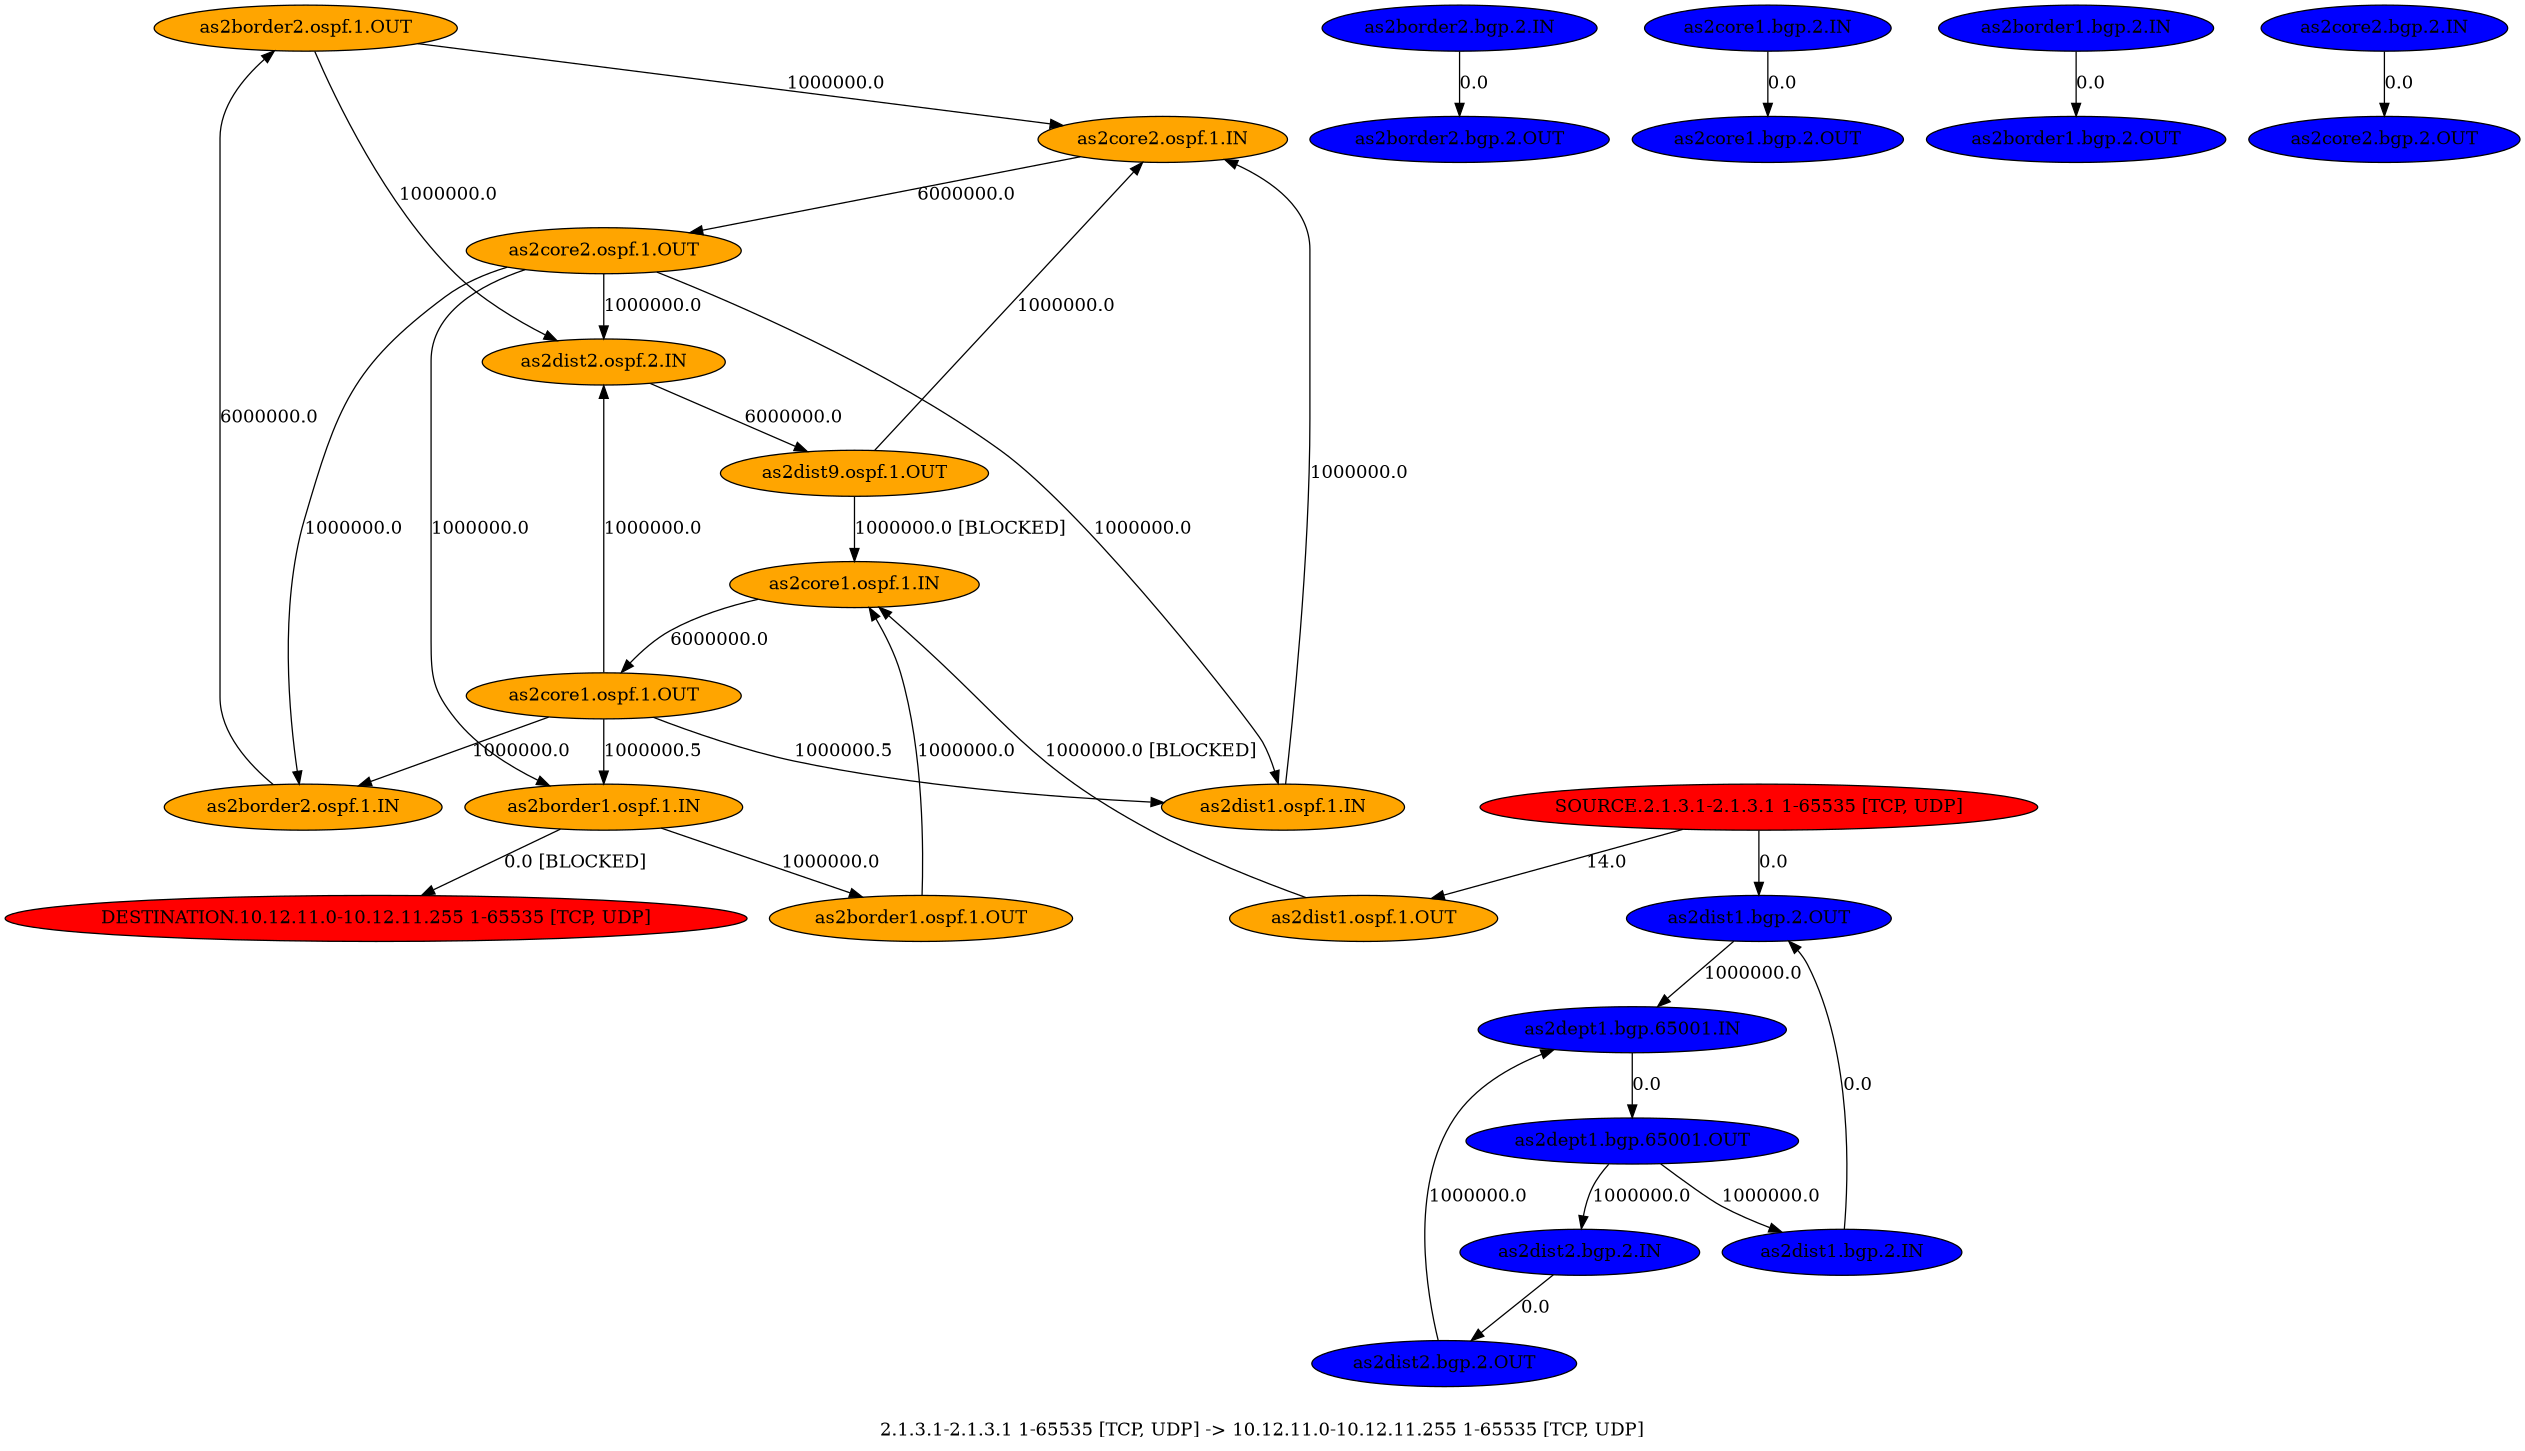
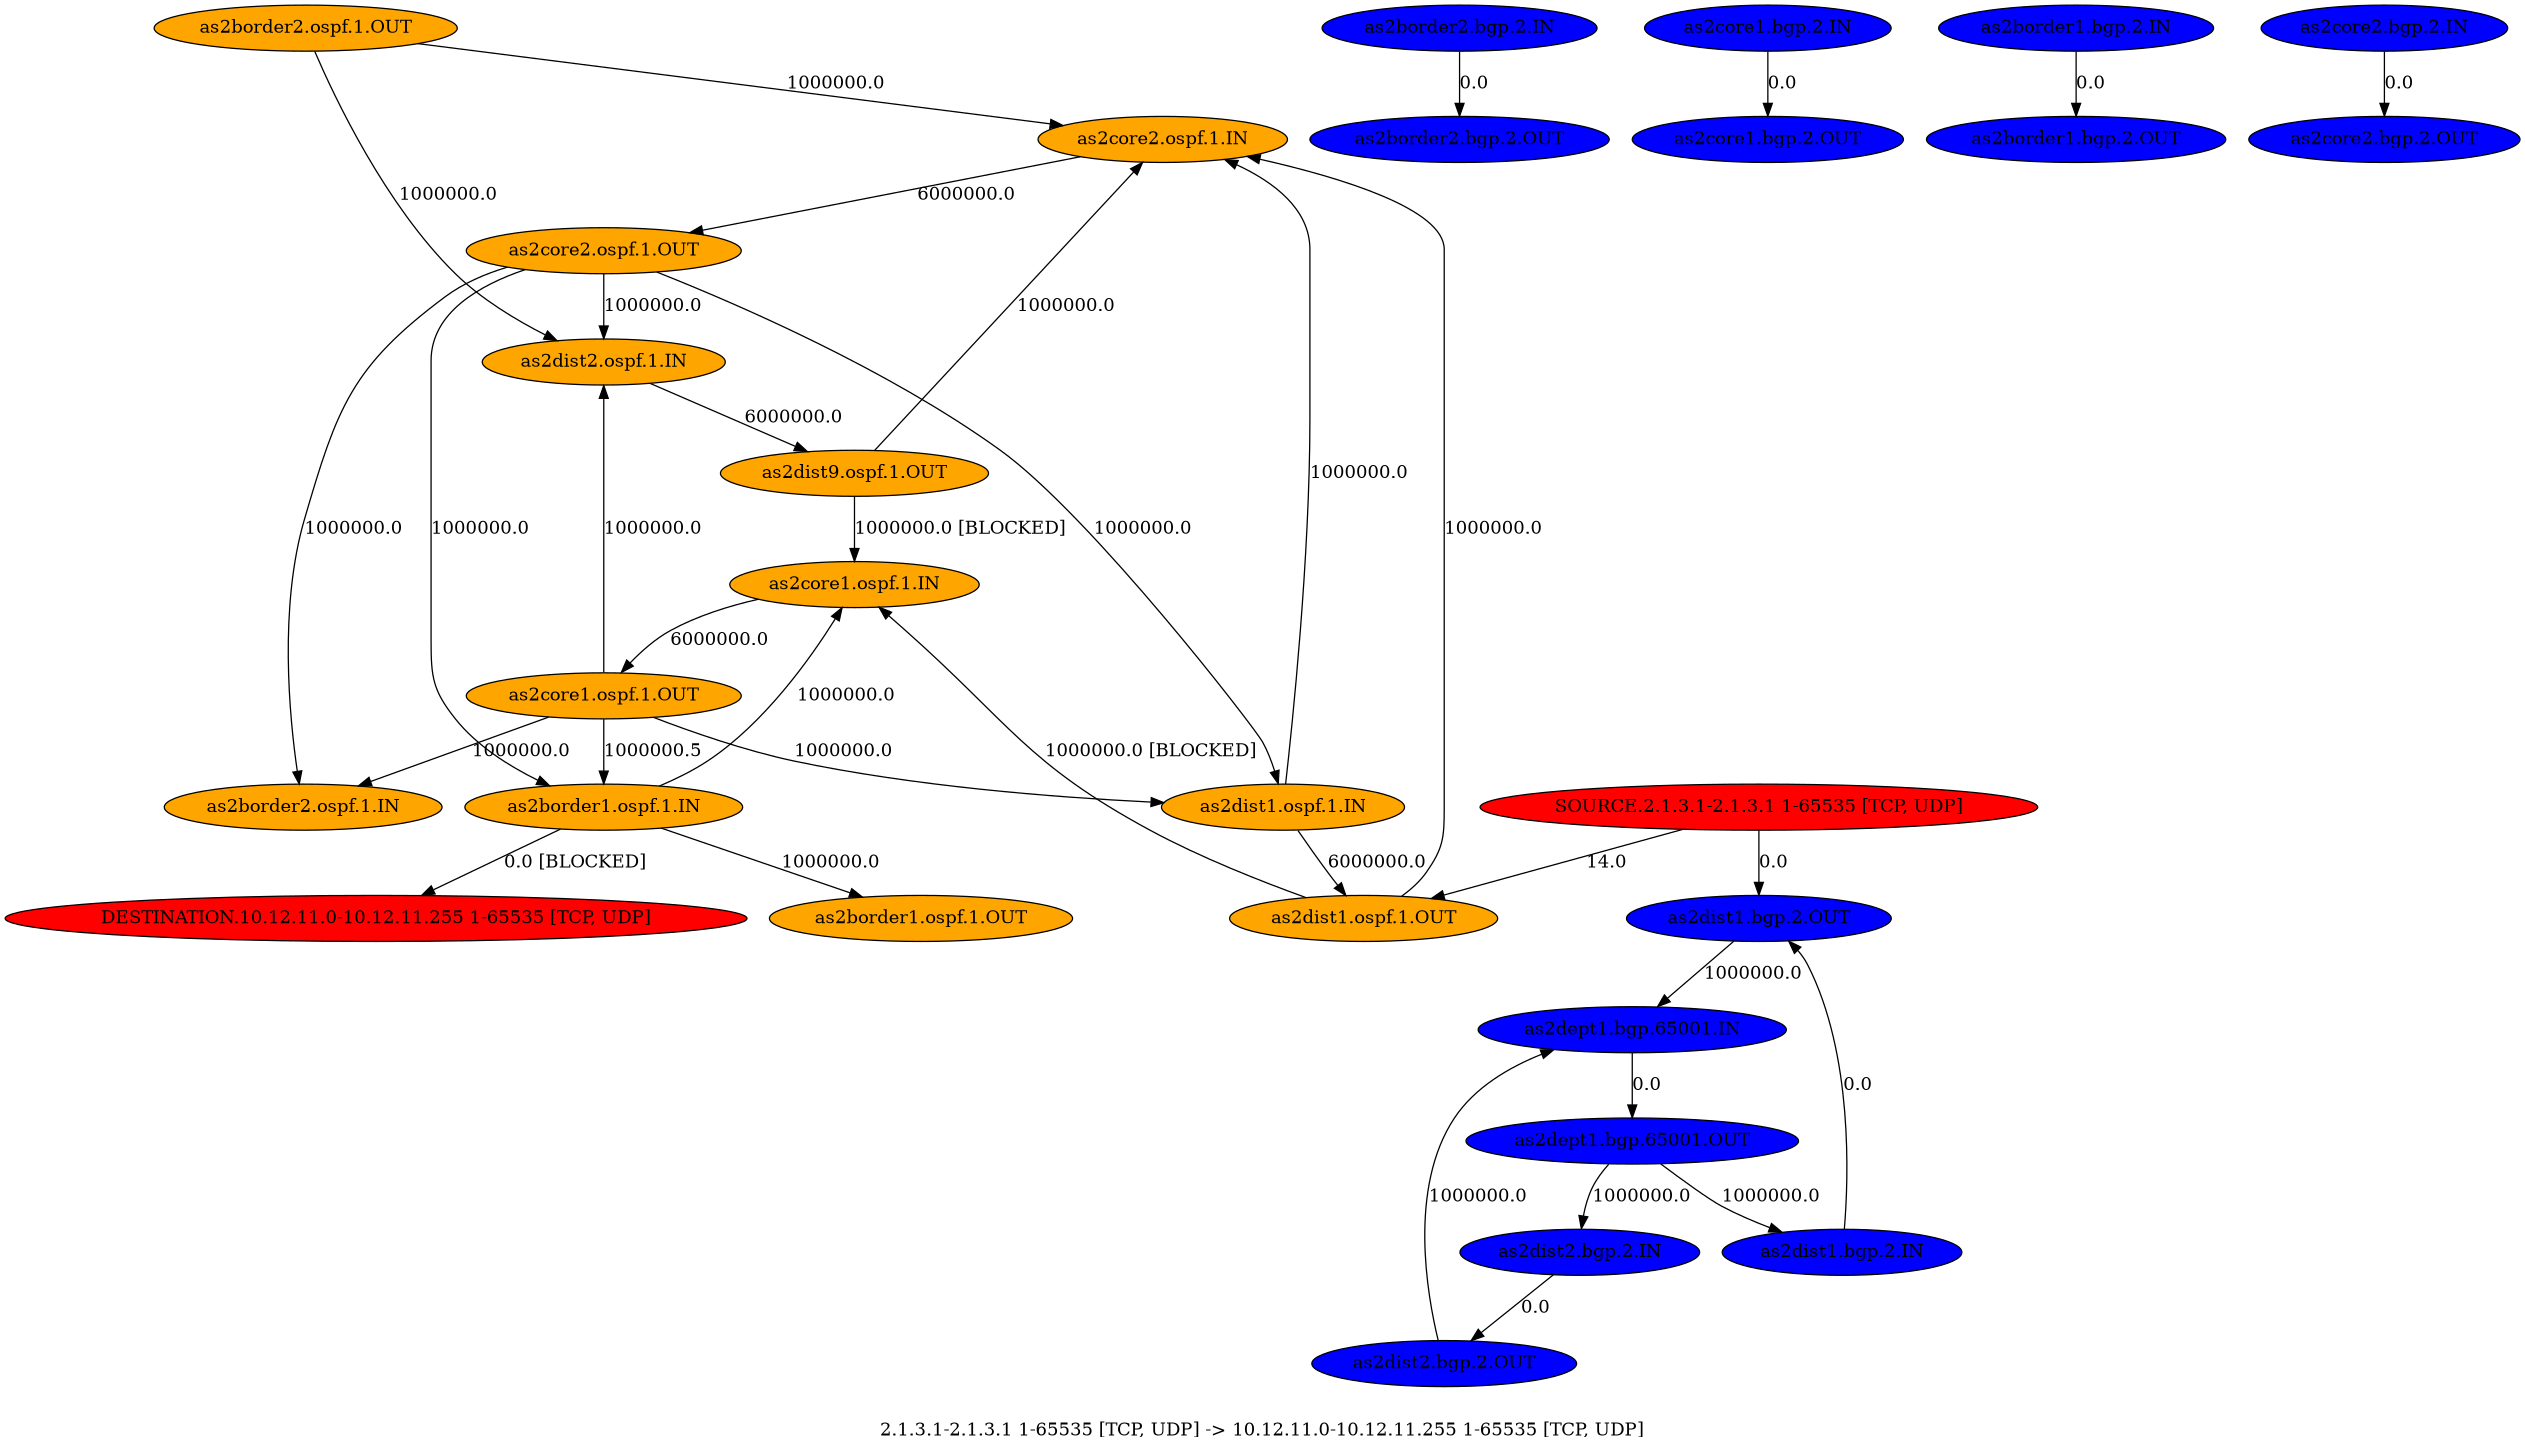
node "as2dist2.ospf.2.IN": label "as2dist2.ospf.2.IN" -> "as2dist2.ospf.1.IN"
edge "as2border2.ospf.1.IN" -> "as2border2.ospf.1.OUT": removed, label "6000000.0"
edge "as2dist1.ospf.1.OUT" -> "as2core2.ospf.1.IN": added, label "1000000.0"
edge "as2core1.ospf.1.OUT" -> "as2dist1.ospf.1.IN": label "1000000.5" -> "1000000.0"
edge "as2border1.ospf.1.OUT" -> "as2core1.ospf.1.IN": now "as2border1.ospf.1.IN" -> "as2core1.ospf.1.IN"
edge "as2dist1.ospf.1.IN" -> "as2dist1.ospf.1.OUT": added, label "6000000.0"
